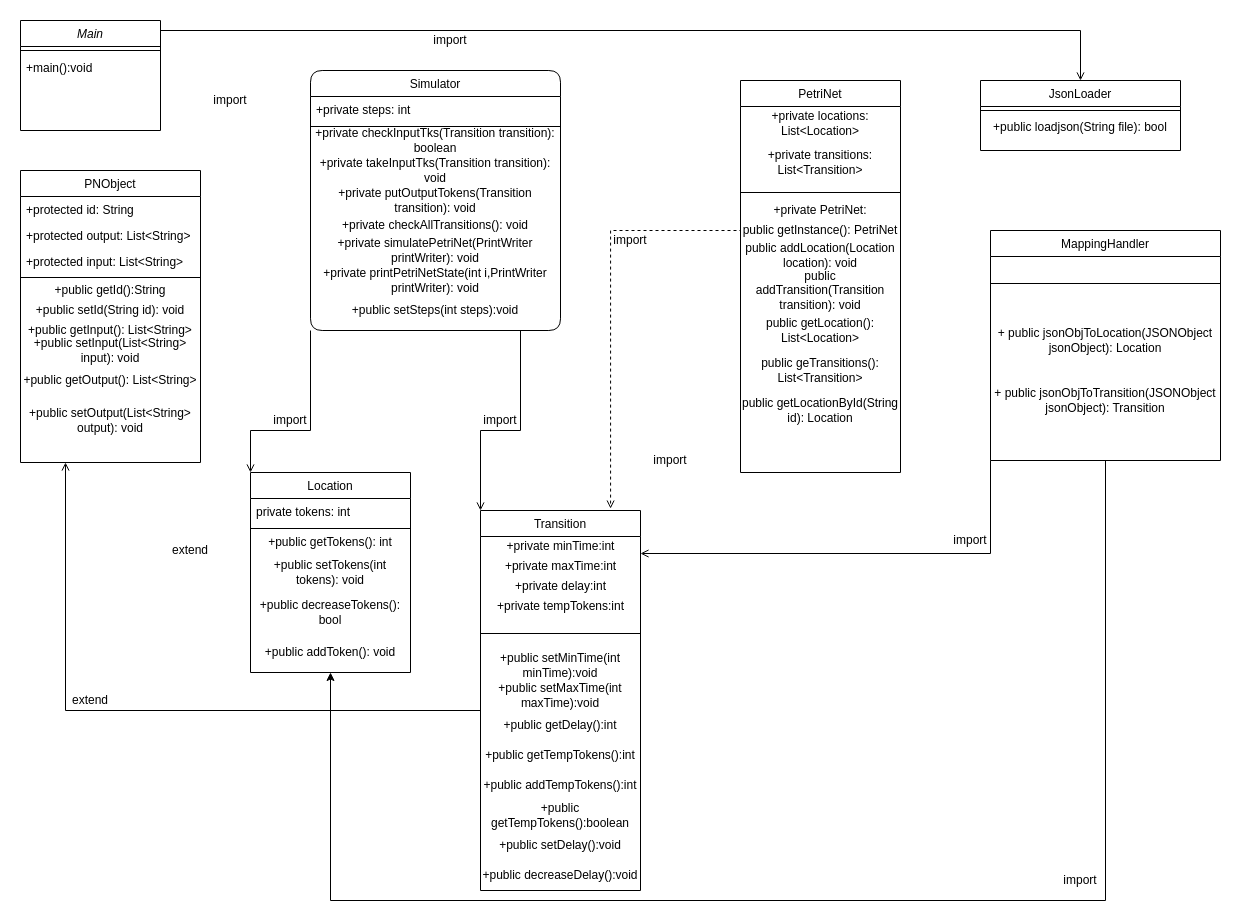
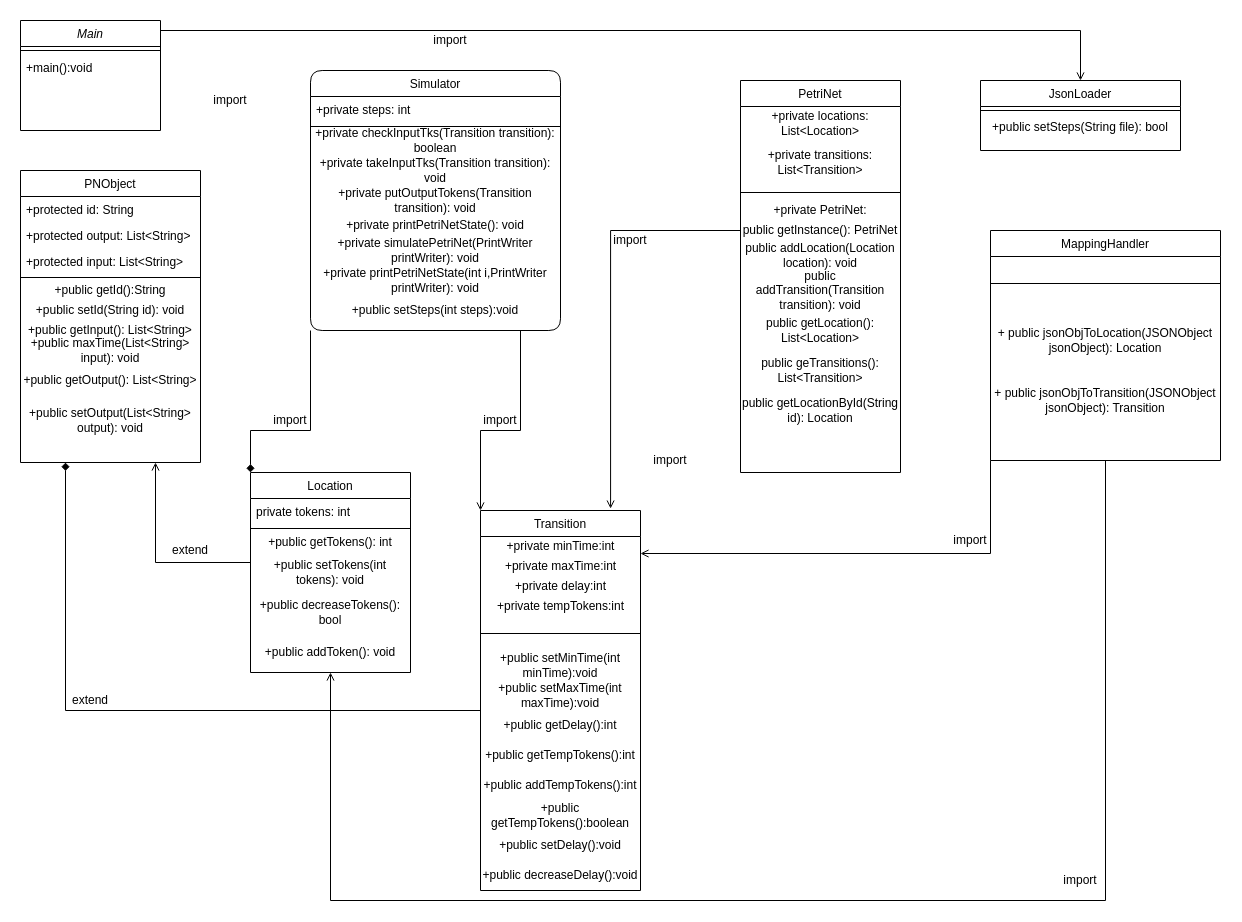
node "+public loadjson(String file): bool": label "+public loadjson(String file): bool" -> "+public setSteps(String file): bool"
node "+private checkAllTransitions(): void": label "+private checkAllTransitions(): void" -> "+private printPetriNetState(): void"
edge "public addTransition(Transition transition): void" -> "Transition": style dashed -> solid
node "+public setInput(List<String> input): void": label "+public setInput(List<String> input): void" -> "+public maxTime(List<String> input): void"
edge "Simulator" -> "Location": arrowhead open -> diamond
edge "+public setMaxTime(int maxTime):void" -> "PNObject": arrowhead open -> diamond
edge "+public setTokens(int tokens): void" -> "PNObject": added
edge "MappingHandler" -> "+public addToken(): void": arrowhead classic -> open
